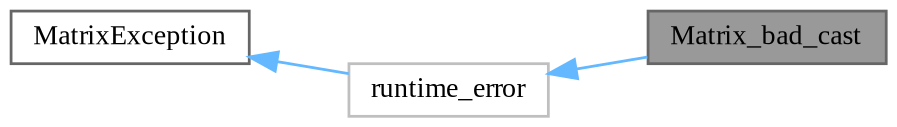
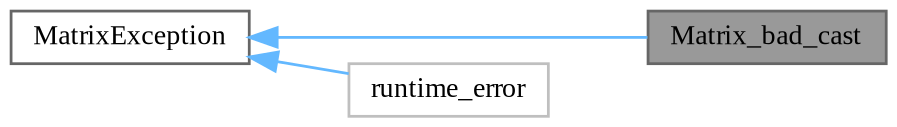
edge "Matrix_bad_cast" -> "runtime_error": now "Matrix_bad_cast" -> "MatrixException"
